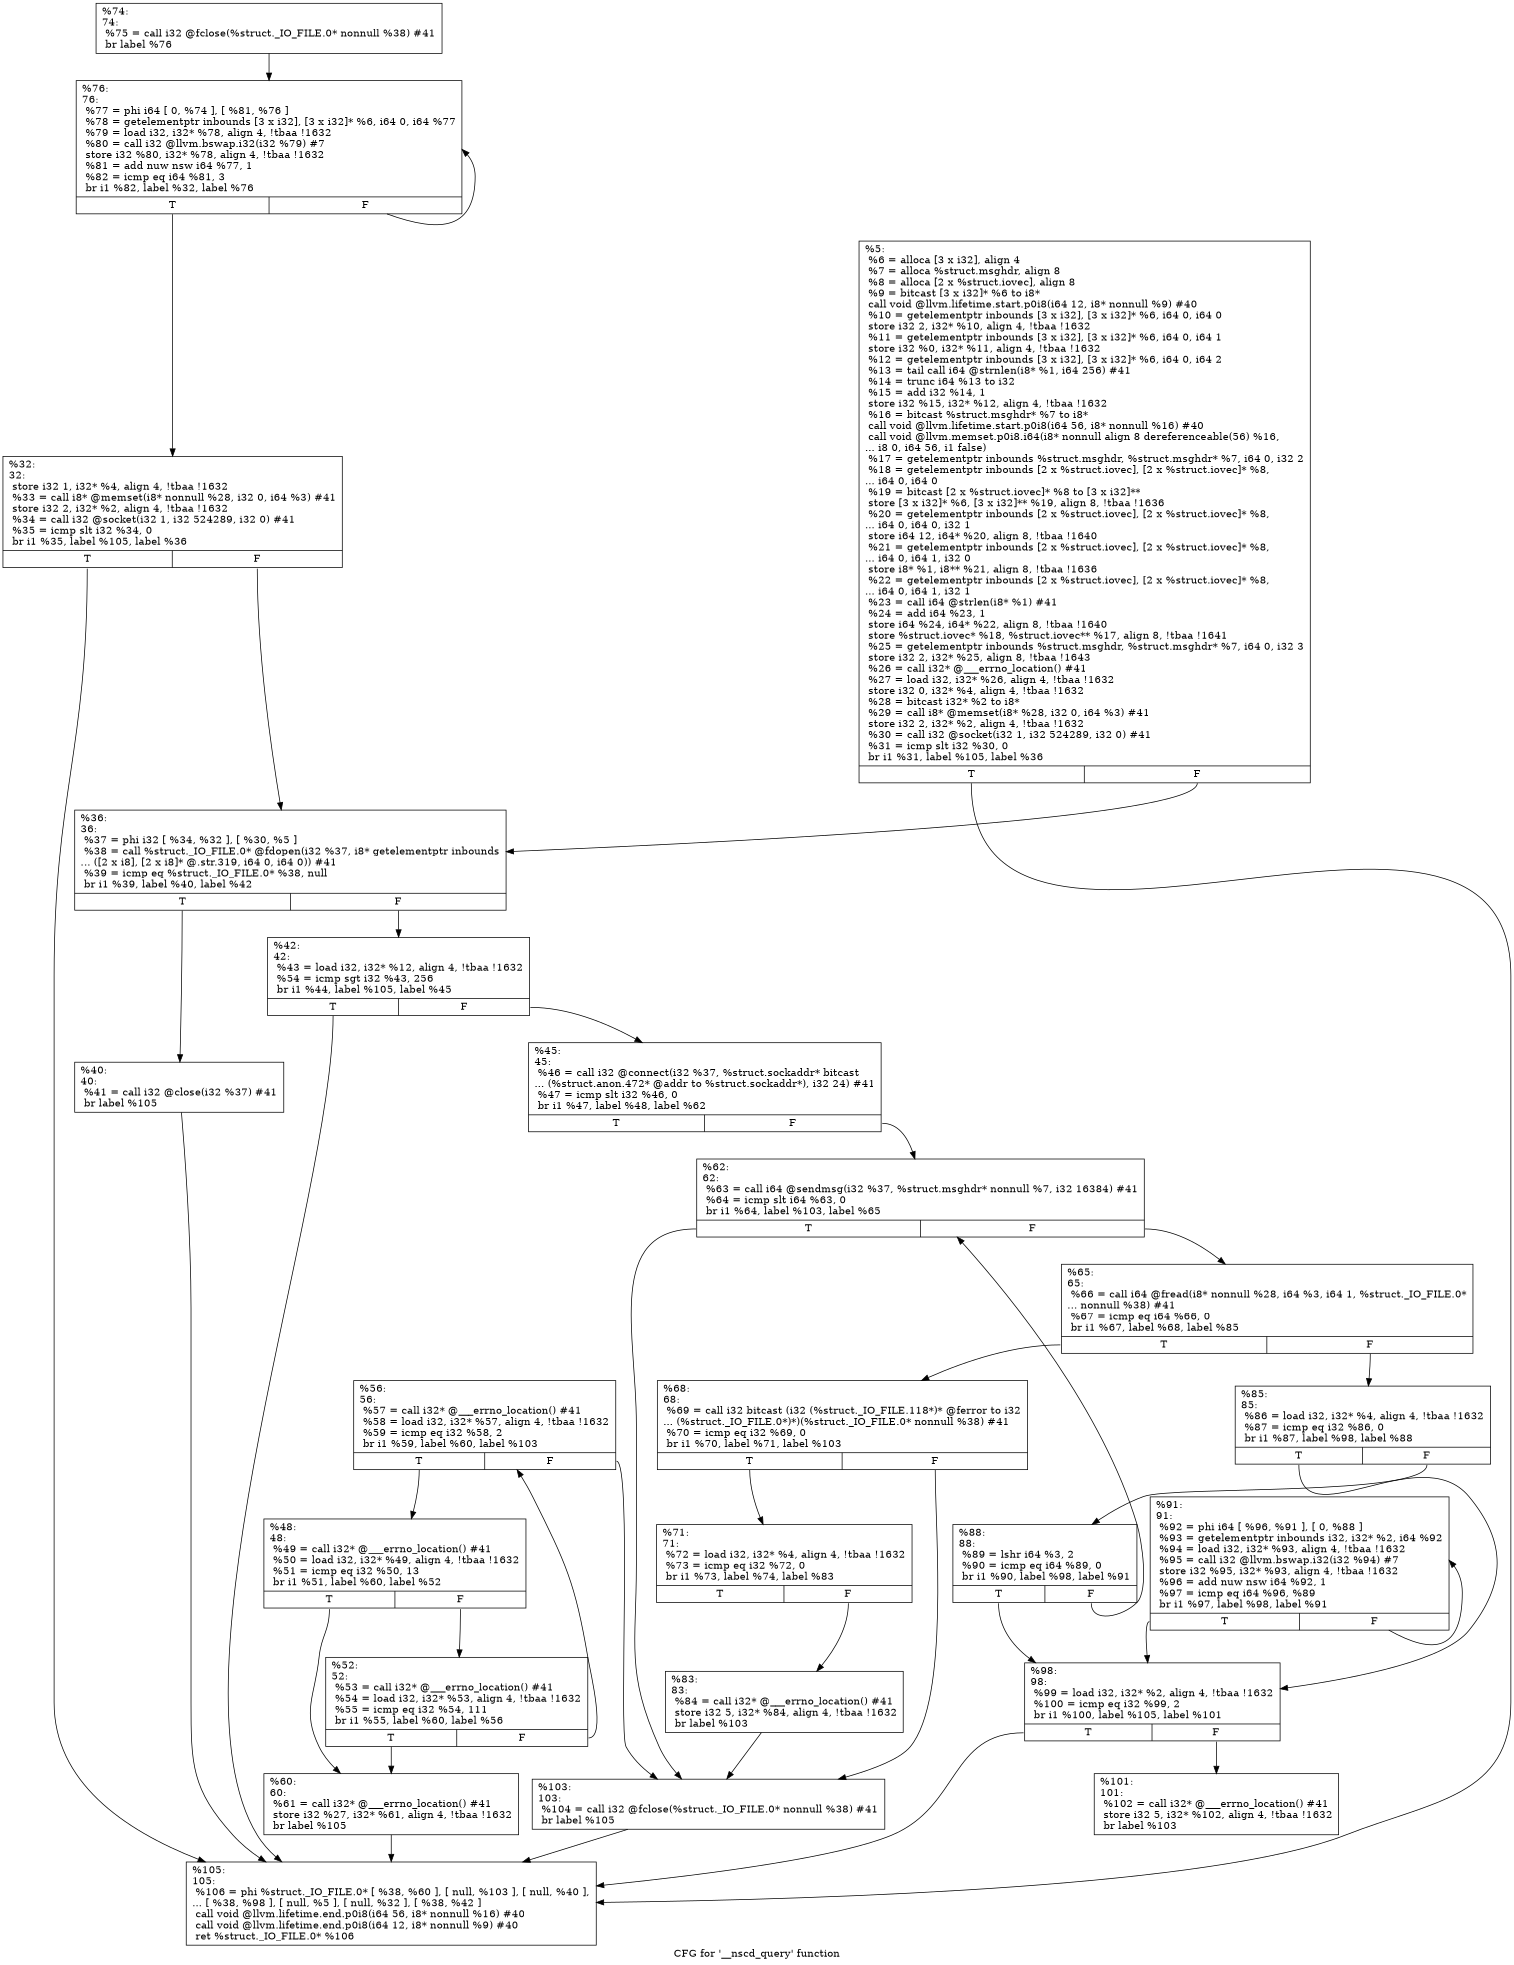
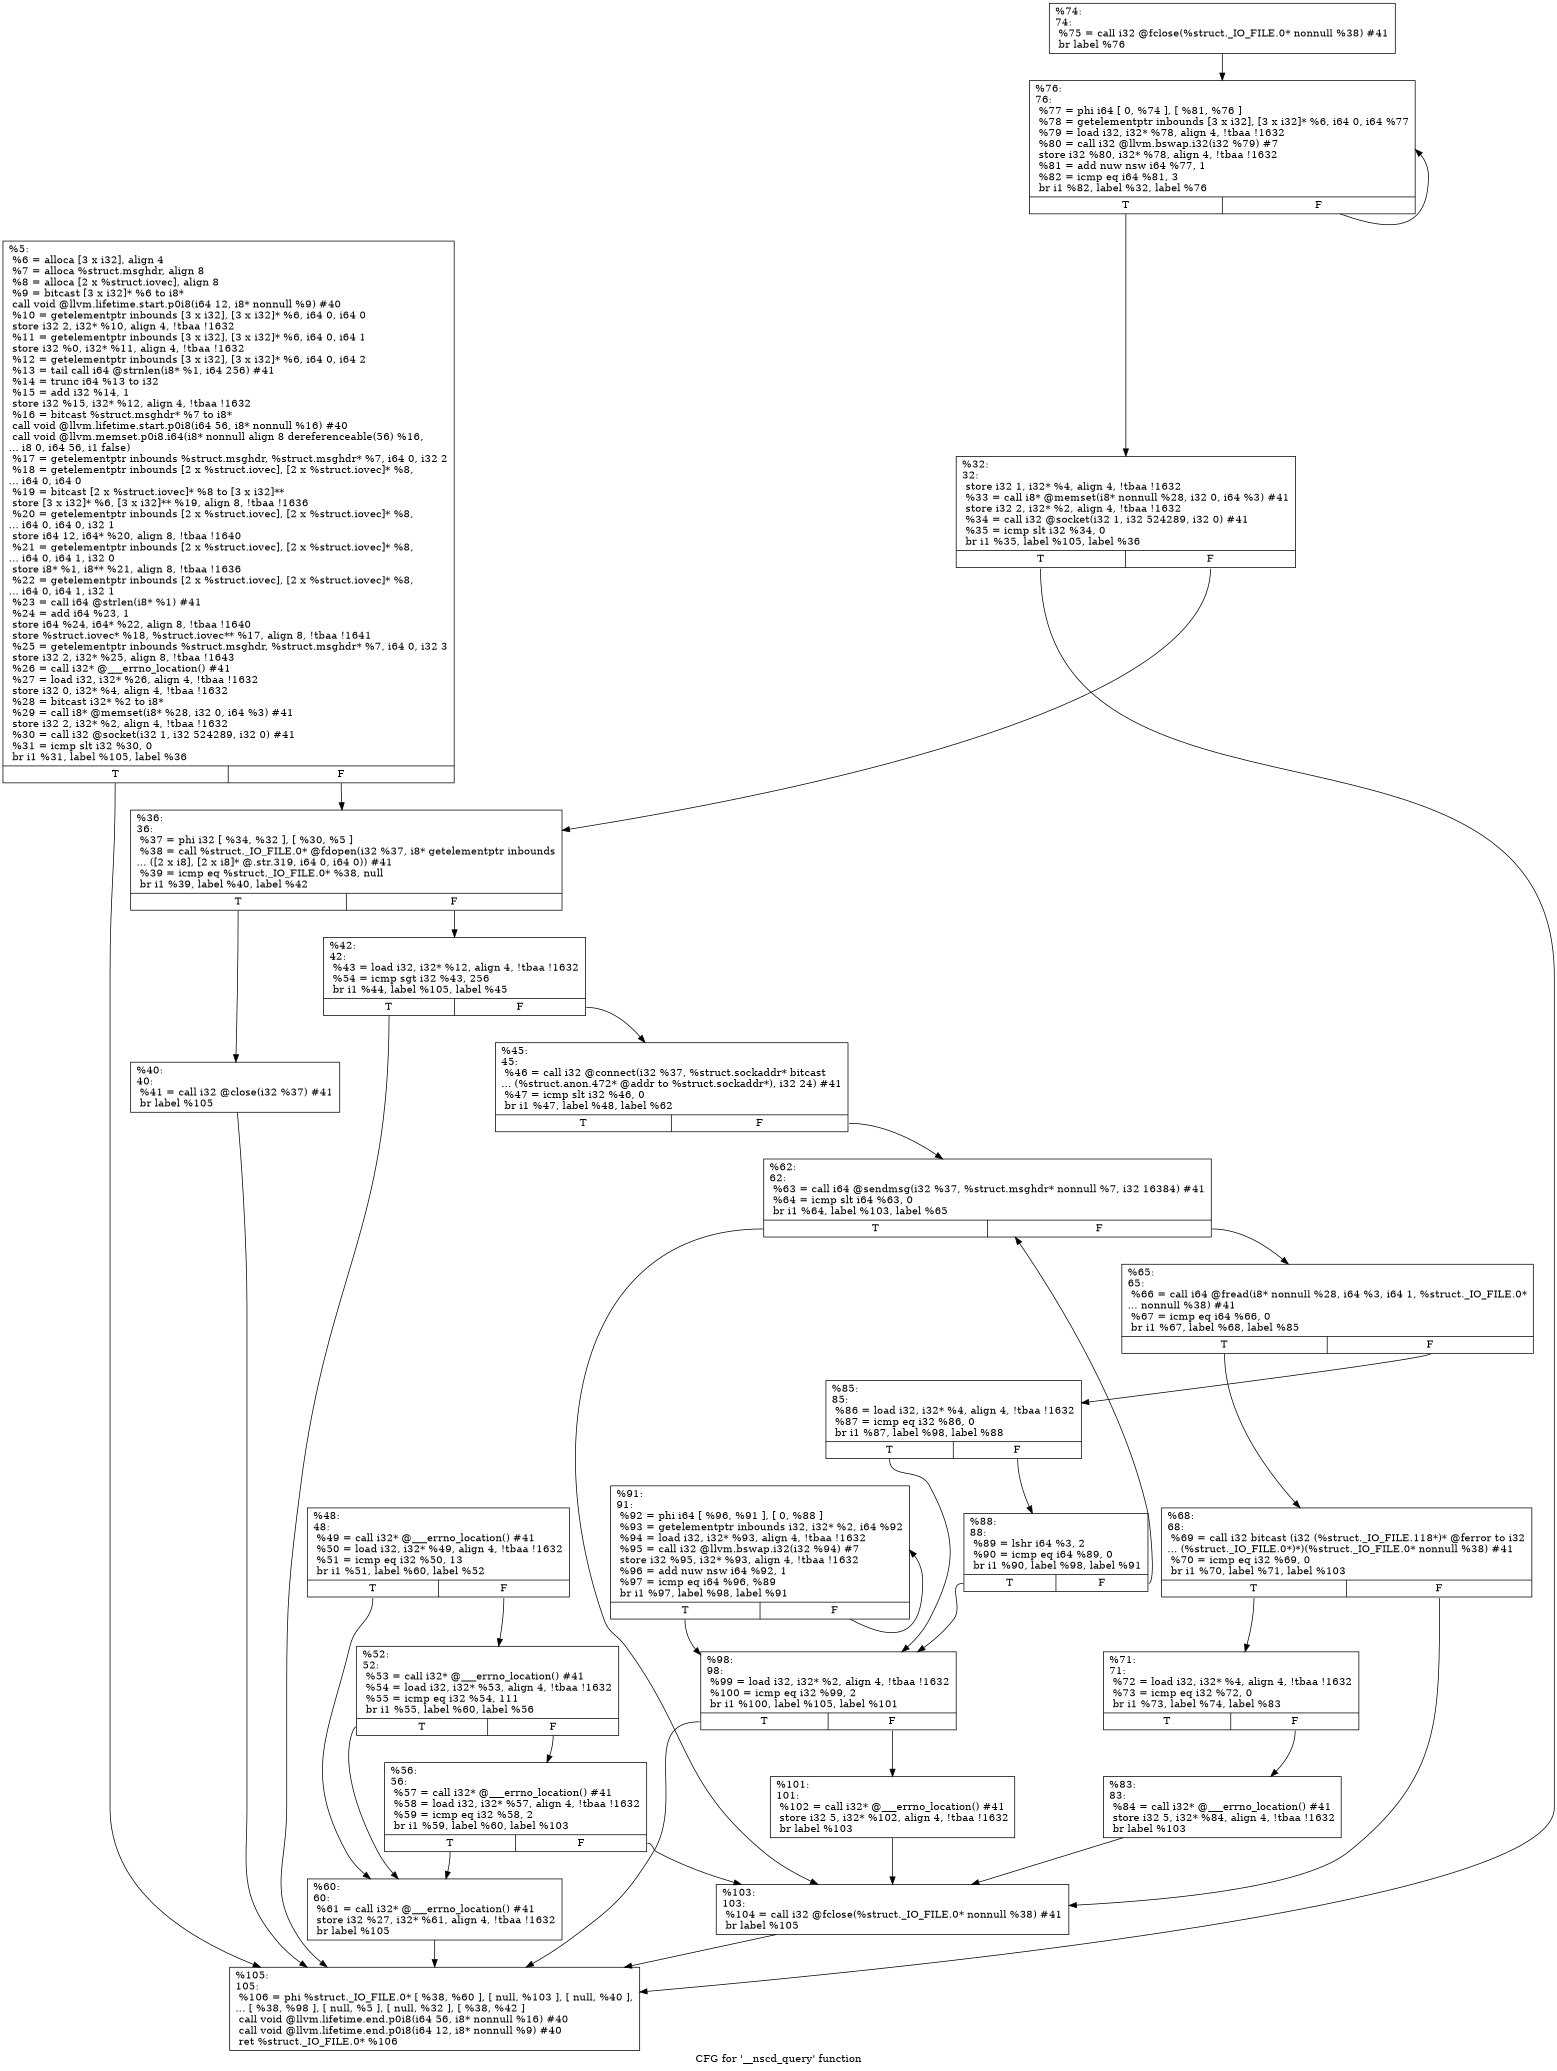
edge "%56:" -> "%48:": now "%56:" -> "%60:"
edge "%101:" -> "%103:": added
